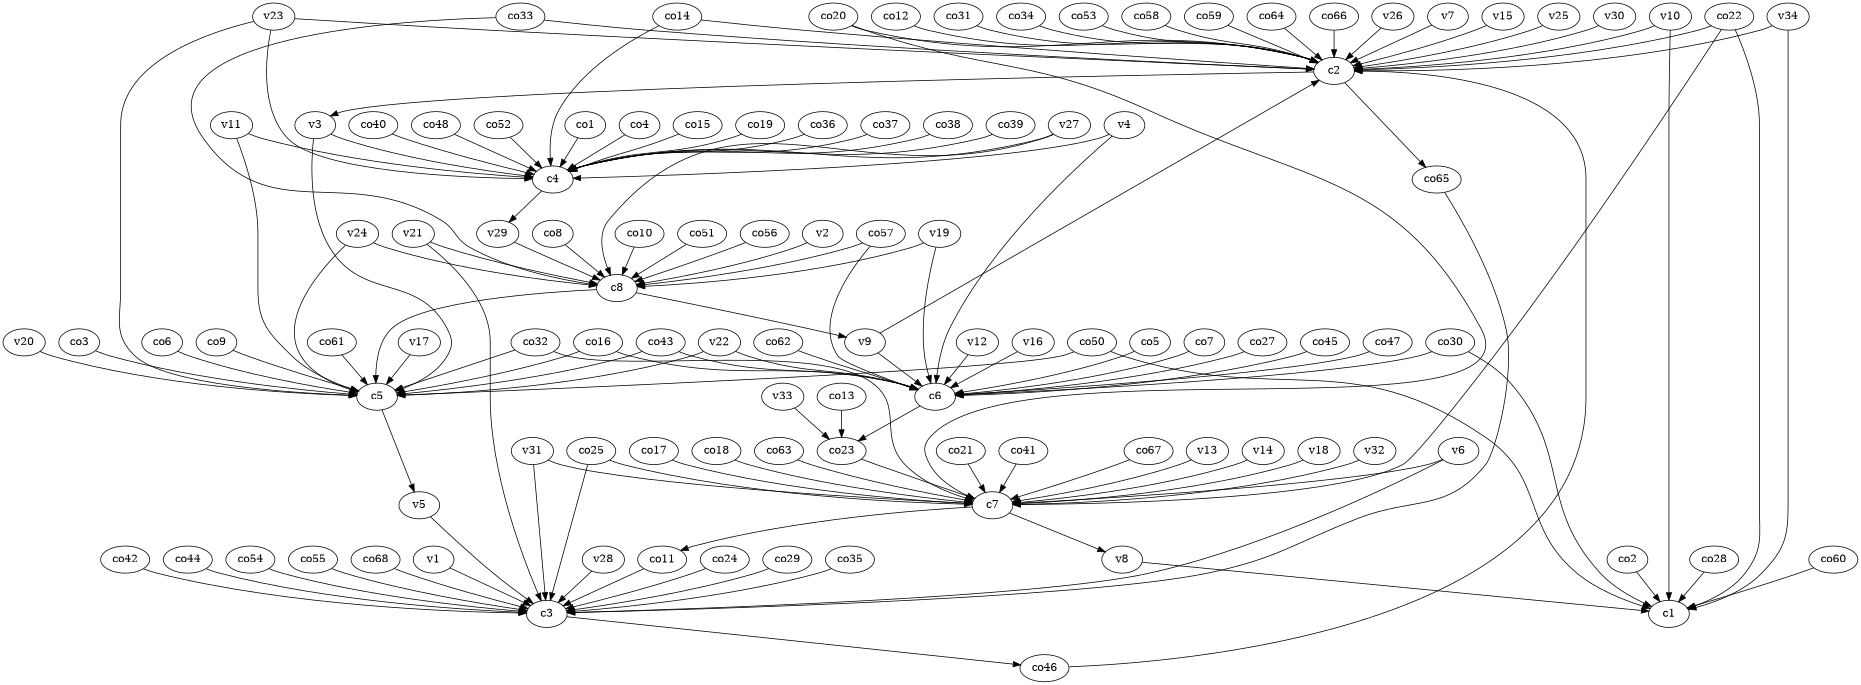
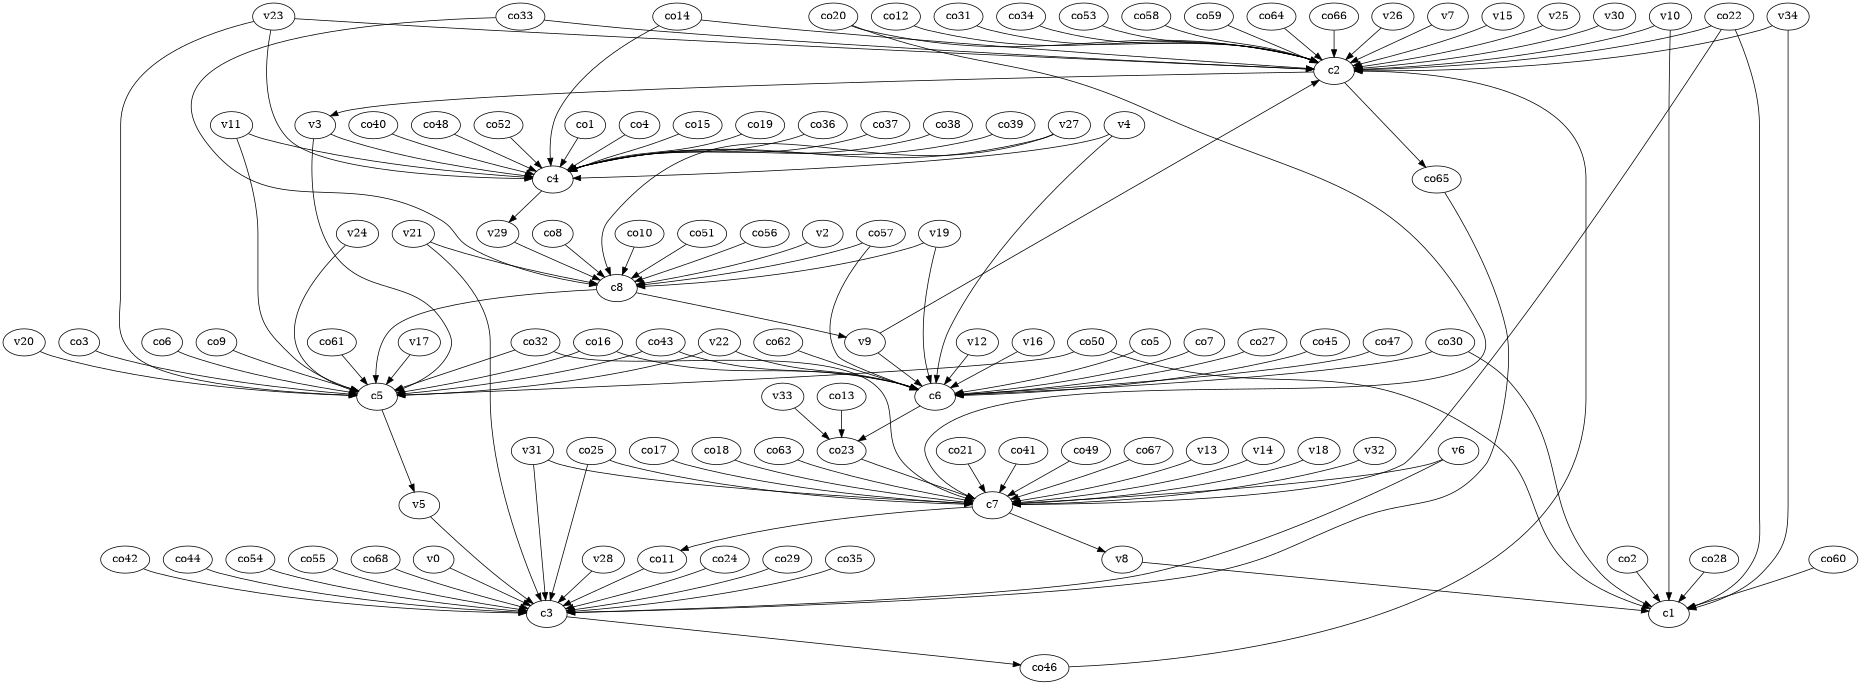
edge "v24" -> "c8": removed
node "co49": added
node "v1": label "v1" -> "v0"
